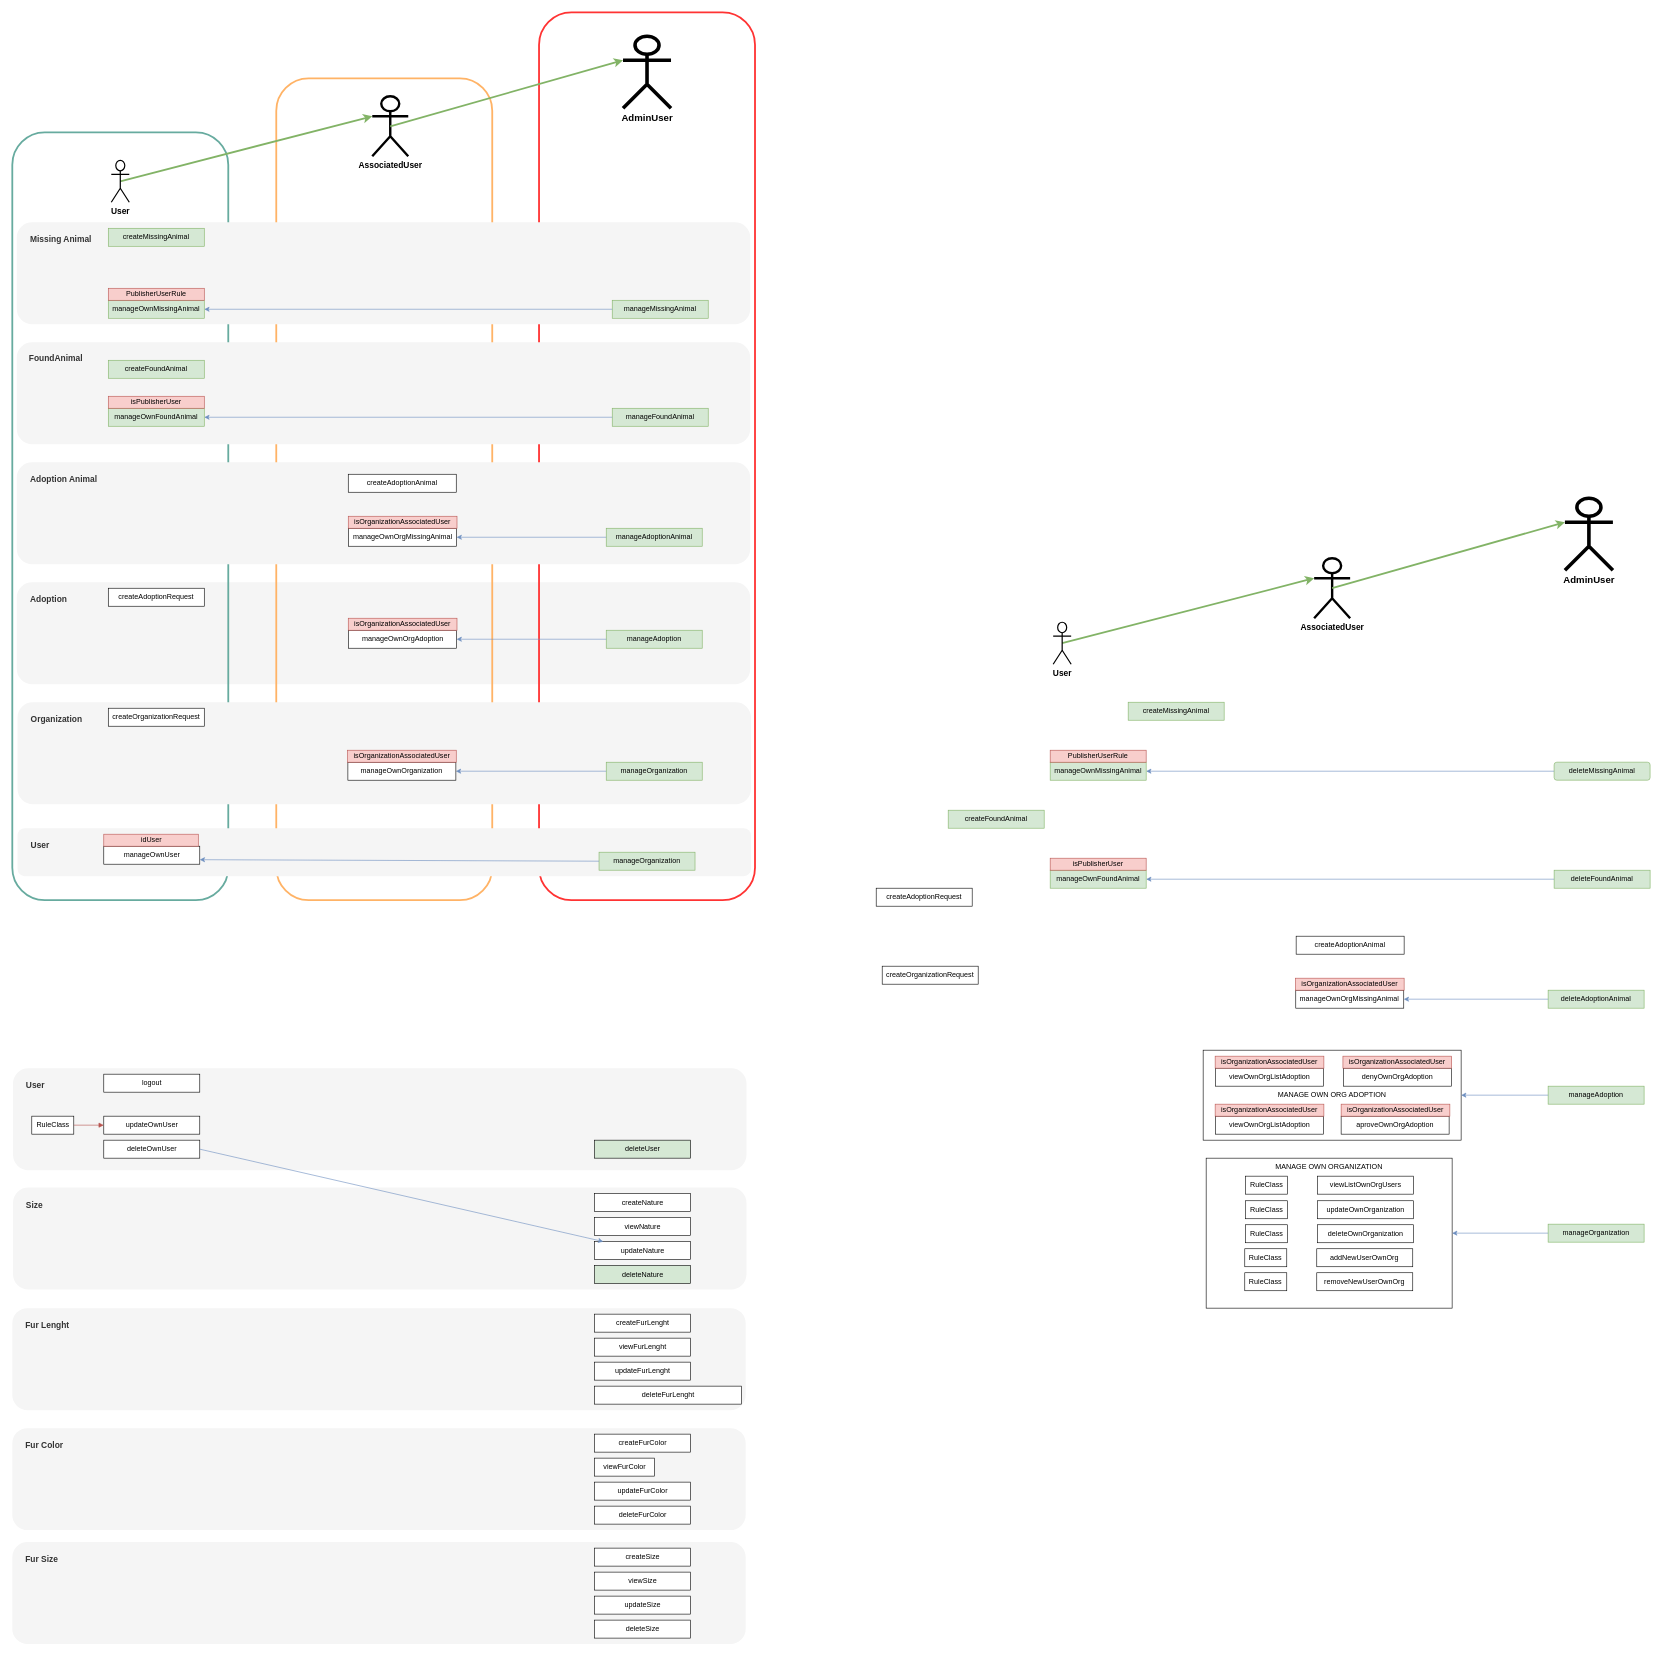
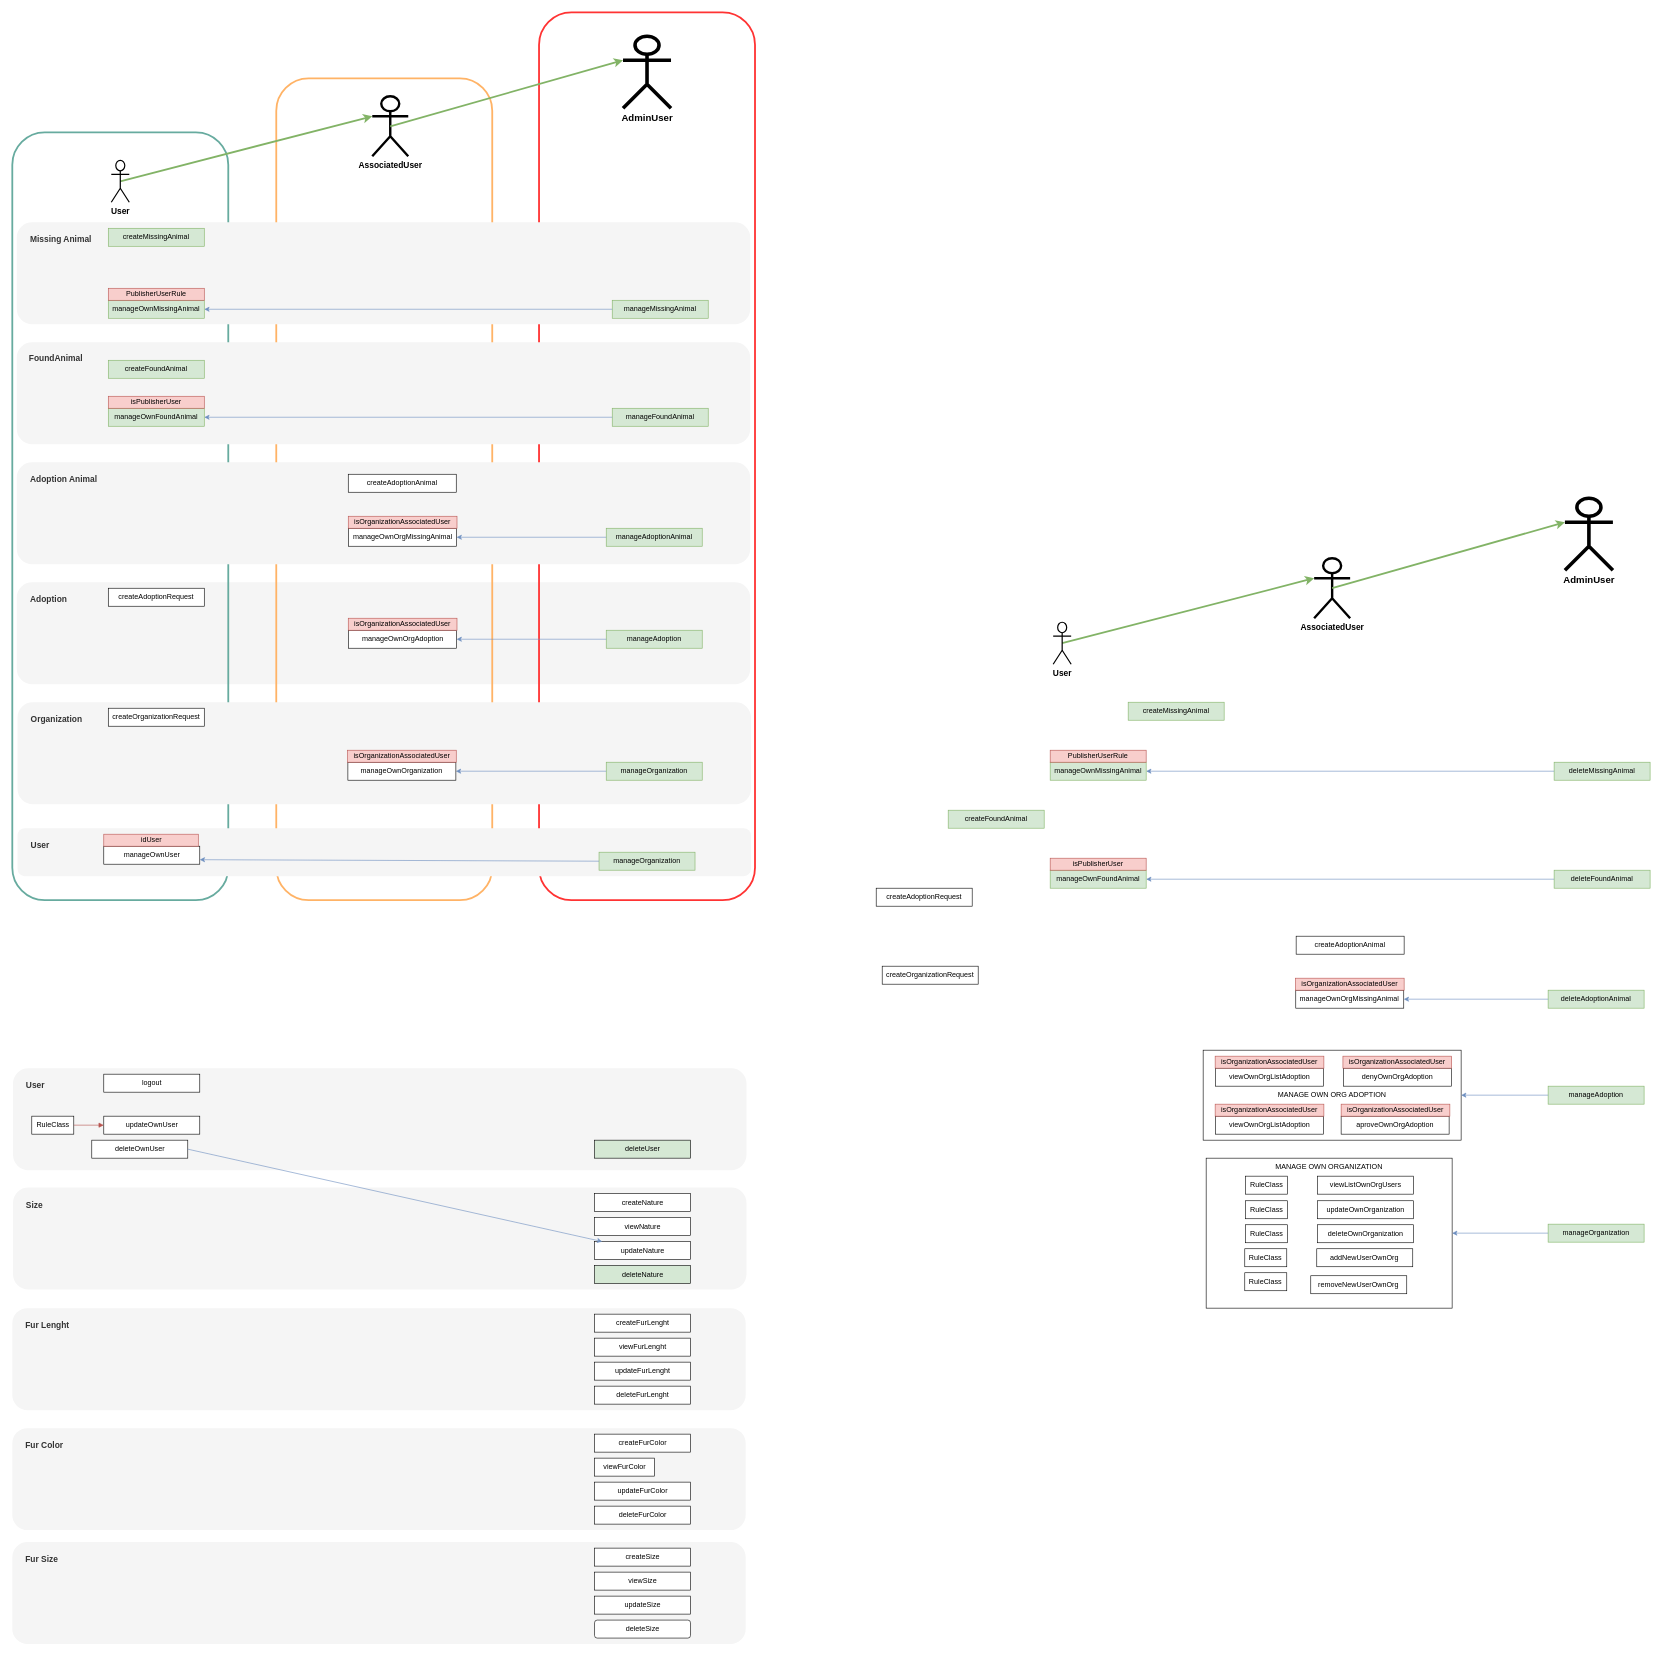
node "deleteMissingAnimal": shape rounded rectangle -> rectangle
node "deleteOwnUser": moved (152, 1149) -> (140, 1149)
node "removeNewUserOwnOrg": moved (1365, 1282) -> (1359, 1285)
node "deleteFurLenght": size 147x18 -> 96x18
node "deleteSize": shape rectangle -> rounded rectangle
